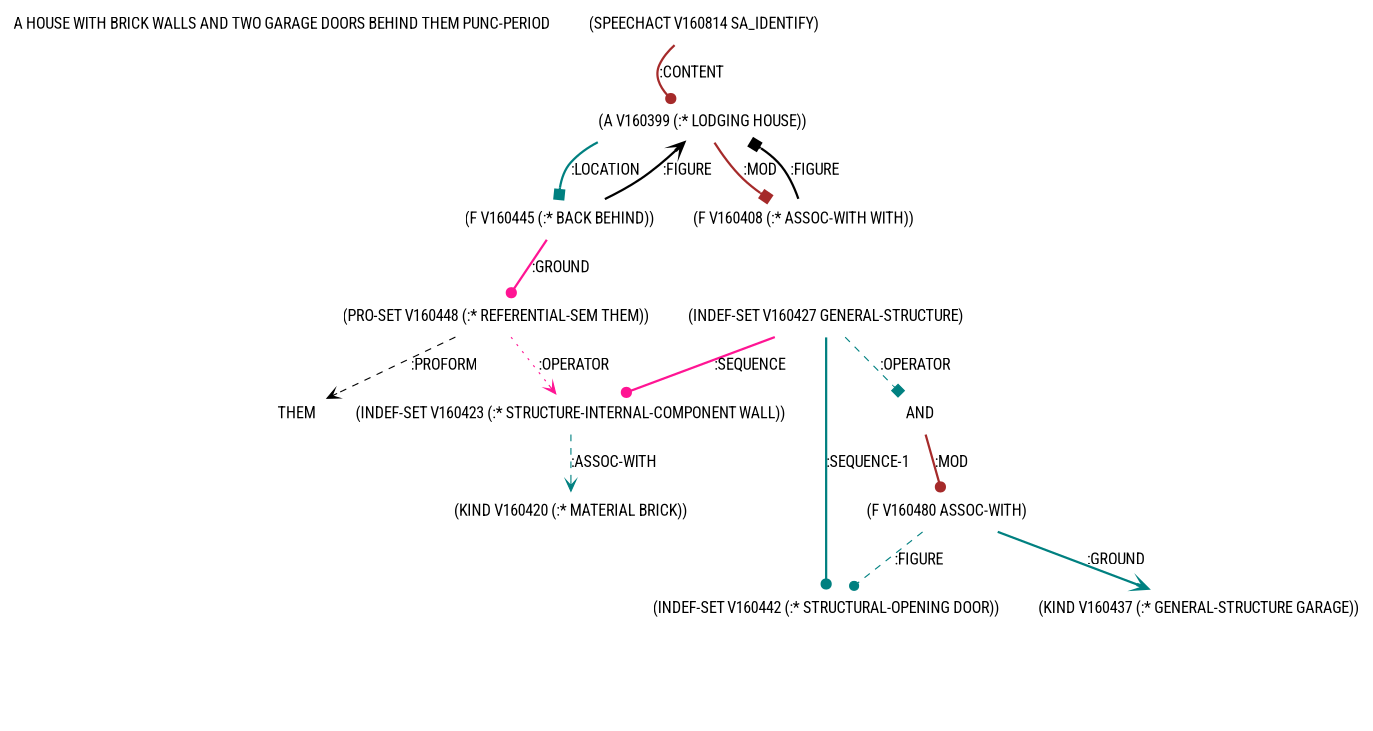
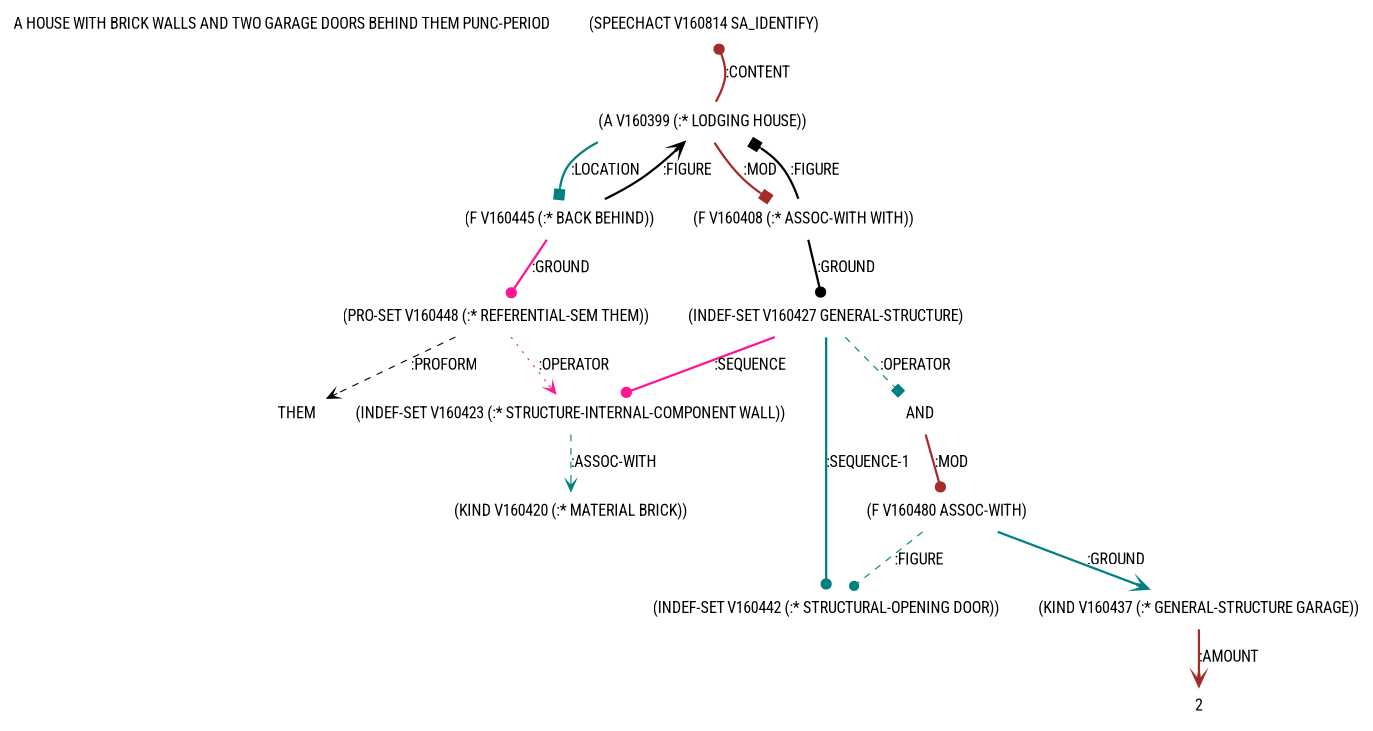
edge "(SPEECHACT V160814 SA_IDENTIFY)" -> "(A V160399 (:* LODGING HOUSE))": reversed
edge "(F V160408 (:* ASSOC-WITH WITH))" -> "(INDEF-SET V160427 GENERAL-STRUCTURE)": added, label ":GROUND"
node "2": added
